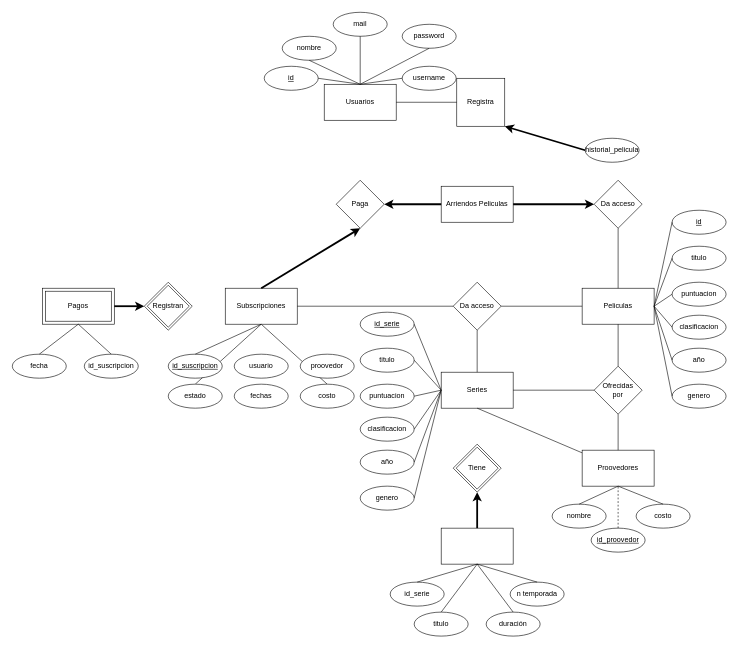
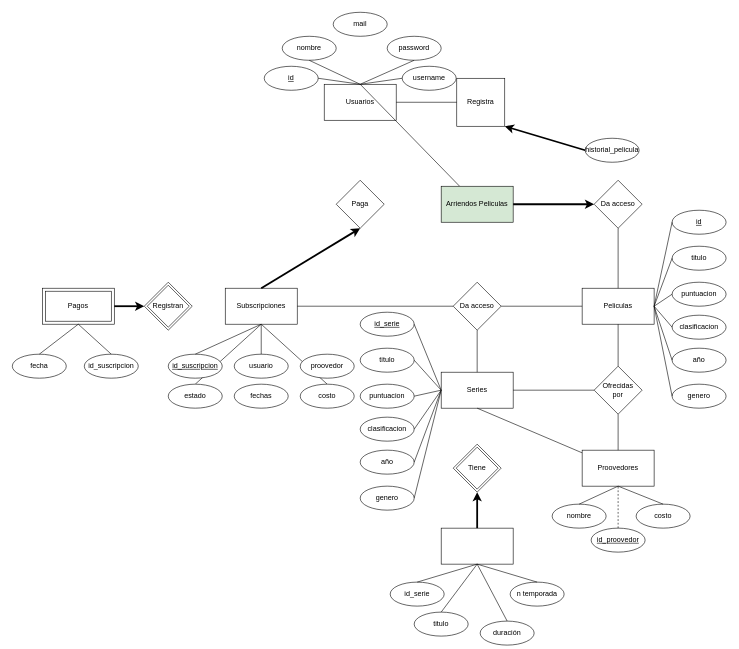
node "password": moved (429, 36) -> (414, 48)
edge "mail" -- "Usuarios": now "Arriendos Peliculas" -- "Usuarios"
edge "Arriendos Peliculas" -> "Paga": removed
node "Arriendos Peliculas": fillcolor #ffffff -> #d5e8d4
edge "Subscripciones" -- "usuario": added
node "duración": moved (513, 624) -> (507, 633)
